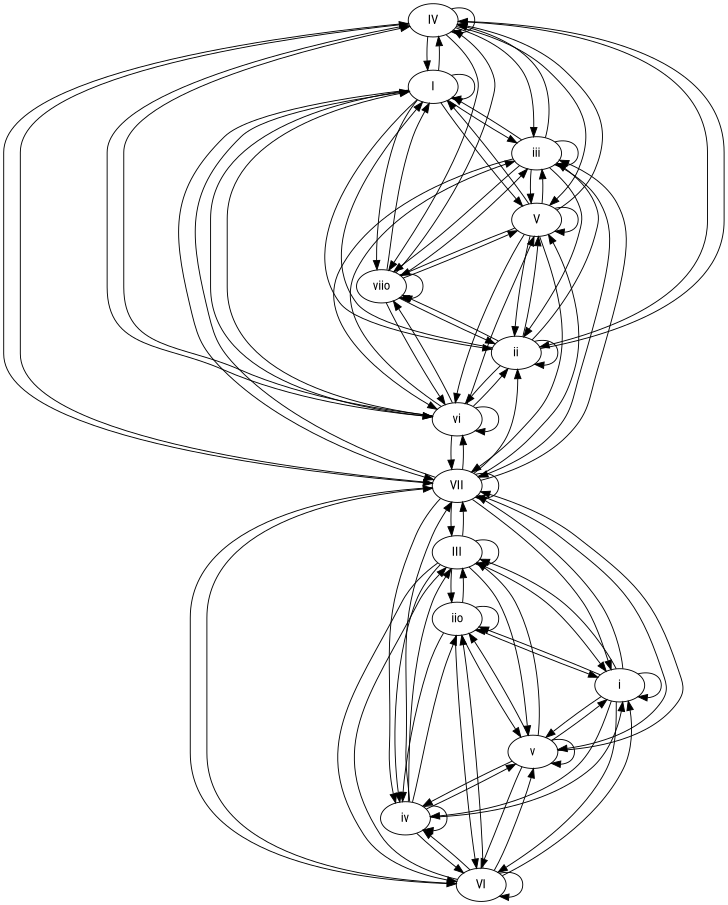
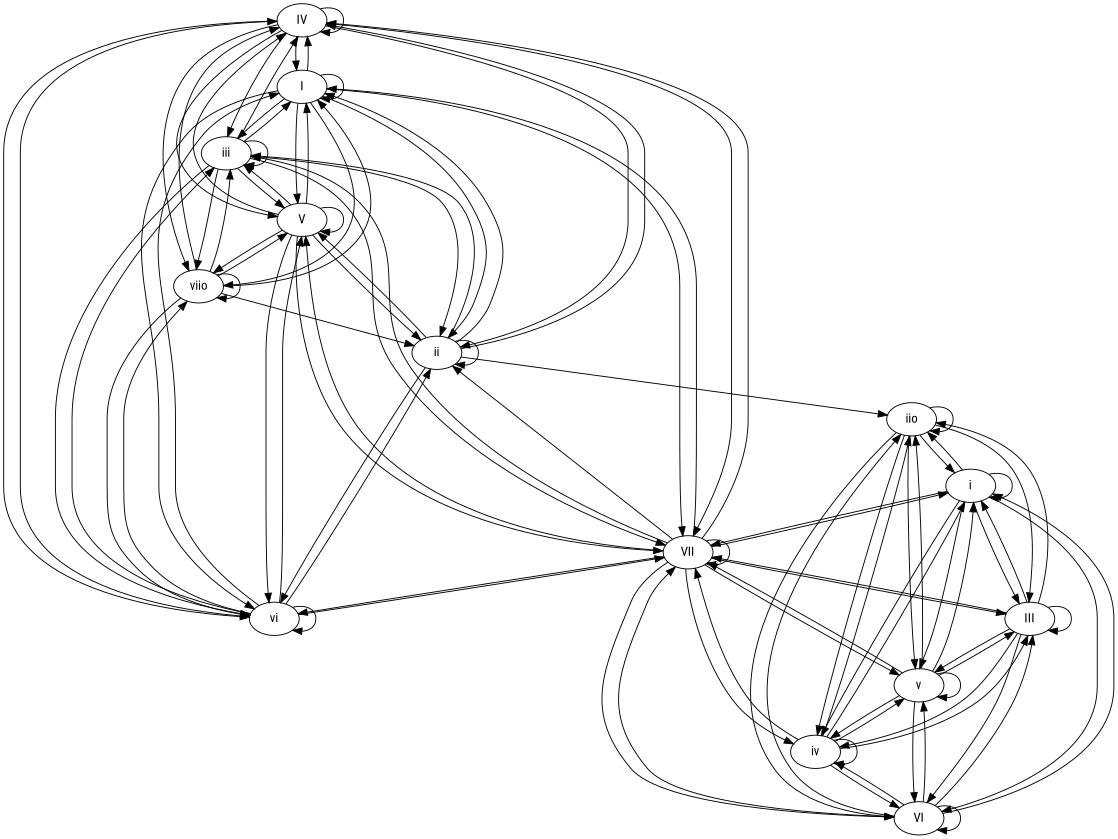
edge "ii" -> "viio": now "ii" -> "iio"
